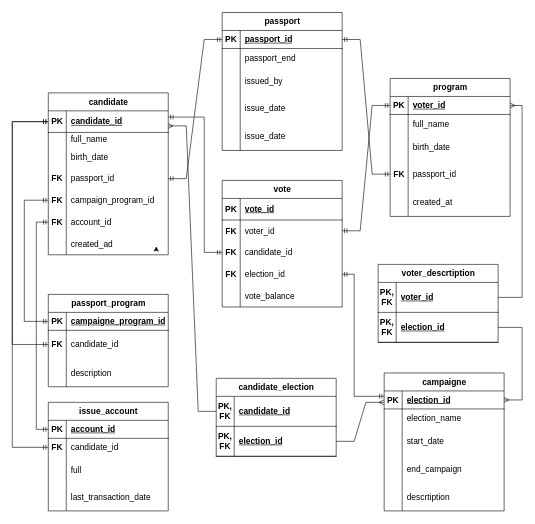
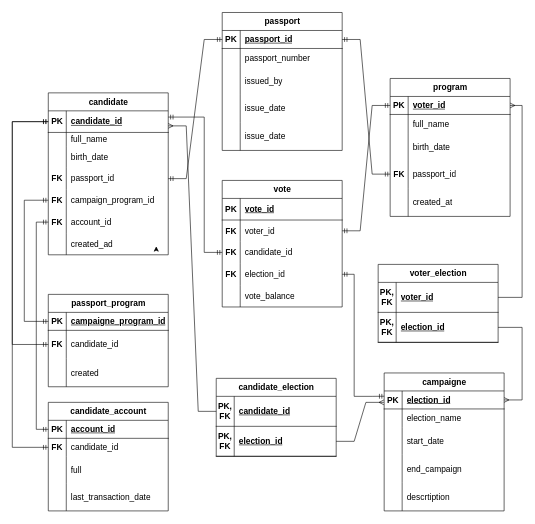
node "passport_end": label "passport_end" -> "passport_number"
node "voter_descrtiption": label "voter_descrtiption" -> "voter_election"
node "description": label "description" -> "created"
node "issue_account": label "issue_account" -> "candidate_account"
